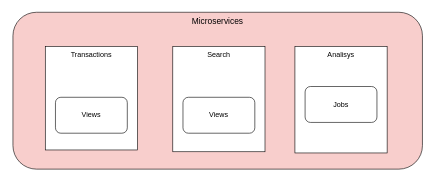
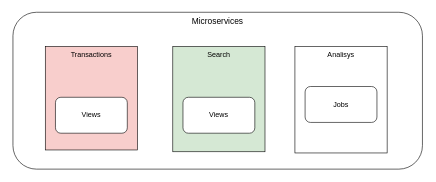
node "Microservices": fillcolor #f8cecc -> #ffffff
node "Transactions": fillcolor #ffffff -> #f8cecc
node "Search": fillcolor #ffffff -> #d5e8d4
